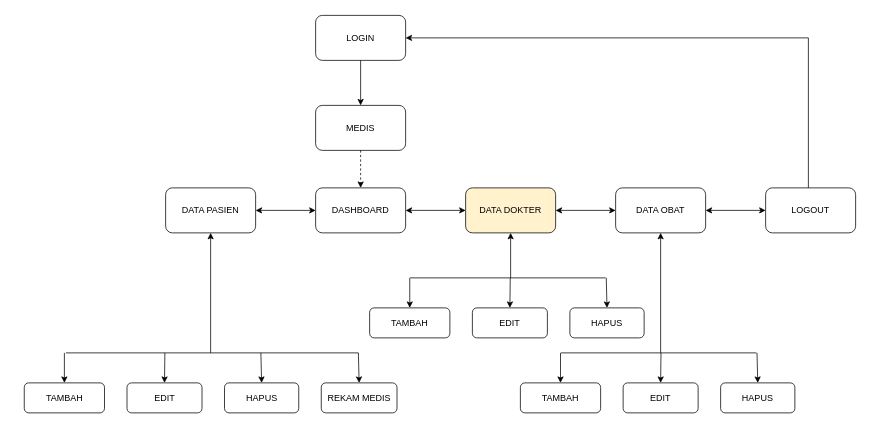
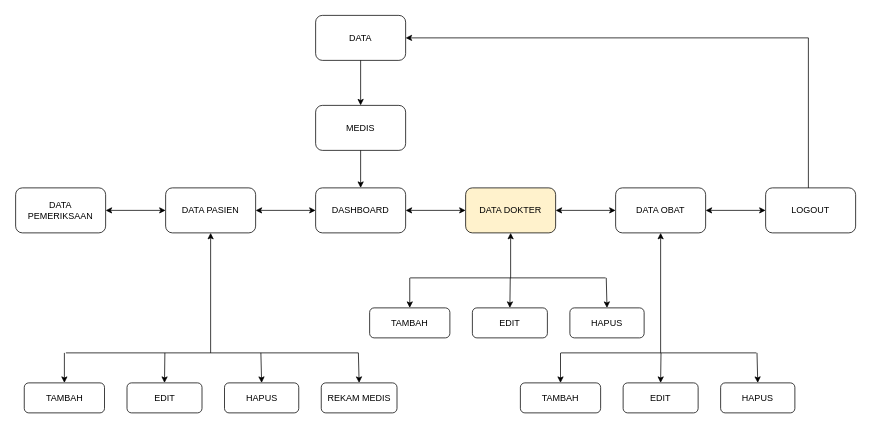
node "LOGIN": label "LOGIN" -> "DATA"
edge "MEDIS" -> "DASHBOARD": style dashed -> solid
node "DATA PEMERIKSAAN": added
edge "DATA PEMERIKSAAN" -- "DATA PASIEN": added
